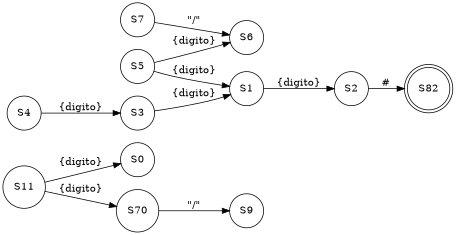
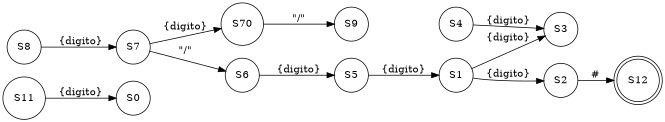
node "S8": added
edge "S5" -> "S6": reversed
node "S82": label "S82" -> "S12"
edge "S3" -> "S1": reversed
edge "S11" -> "S70": now "S7" -> "S70"
